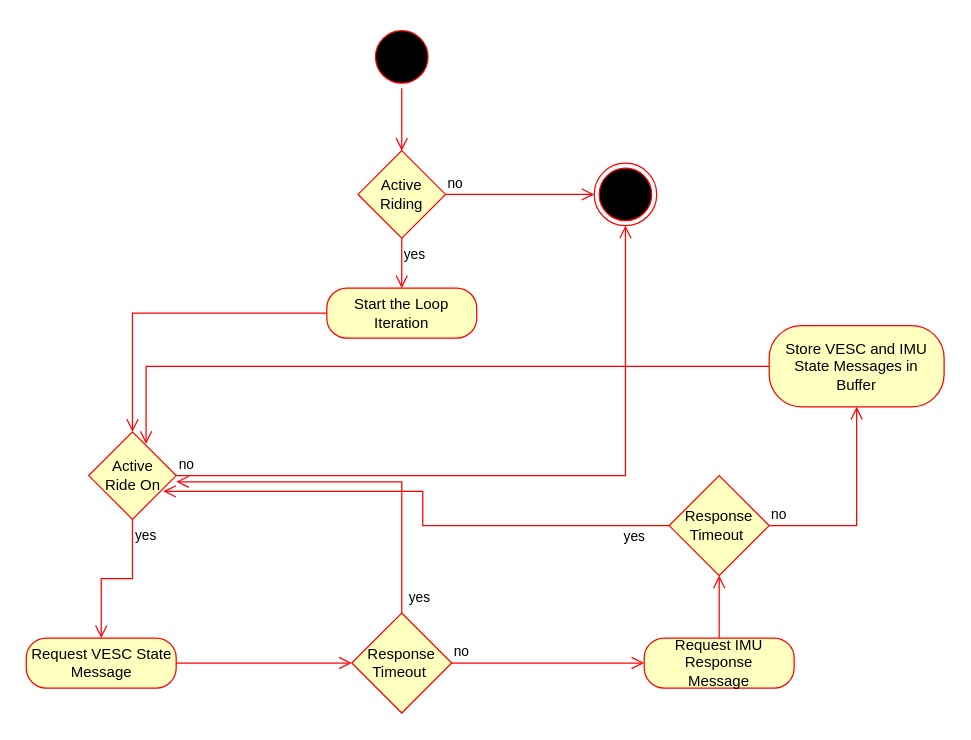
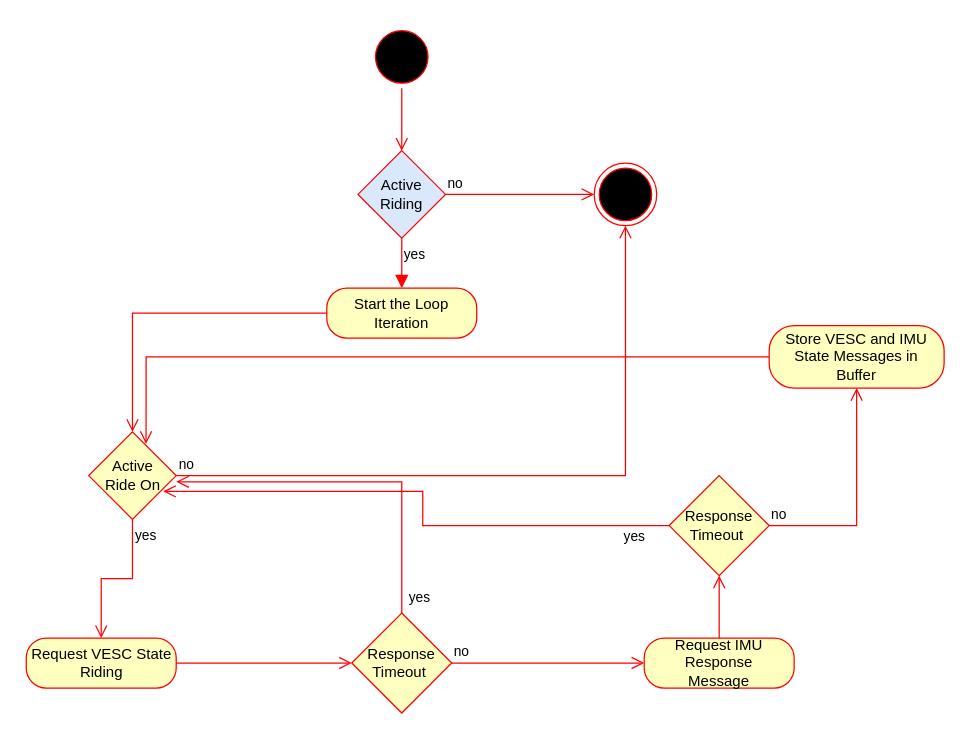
node "Active Riding": fillcolor #ffffc0 -> #dae8fc
edge "Active Riding" -> "Start the Loop Iteration": arrowhead open -> block
node "Store VESC and IMU State Messages in Buffer": size 175x81 -> 175x63
node "Request VESC State Message": label "Request VESC State Message" -> "Request VESC State Riding"
